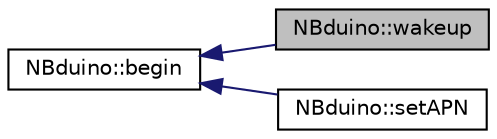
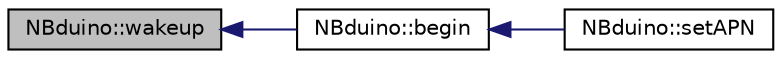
edge "NBduino::wakeup" -> "NBduino::begin": reversed
